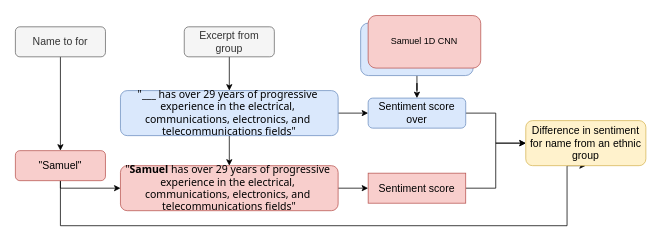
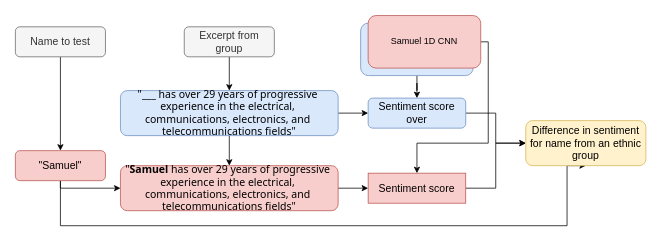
node "Name to for": label "Name to for" -> "Name to test"
edge "Samuel 1D CNN" -> "Sentiment score": added
